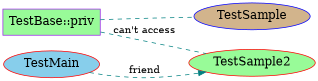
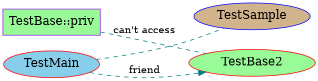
edge "TestSample" -- "TestBase::priv": now "TestSample" -- "TestMain"
node "TestSample2": label "TestSample2" -> "TestBase2"
